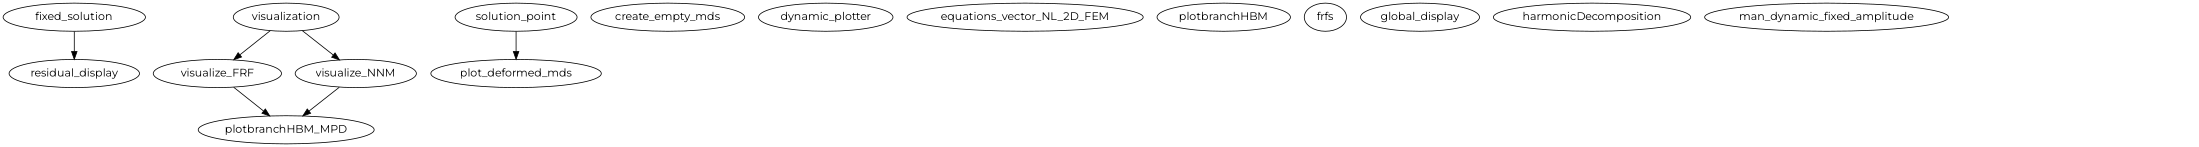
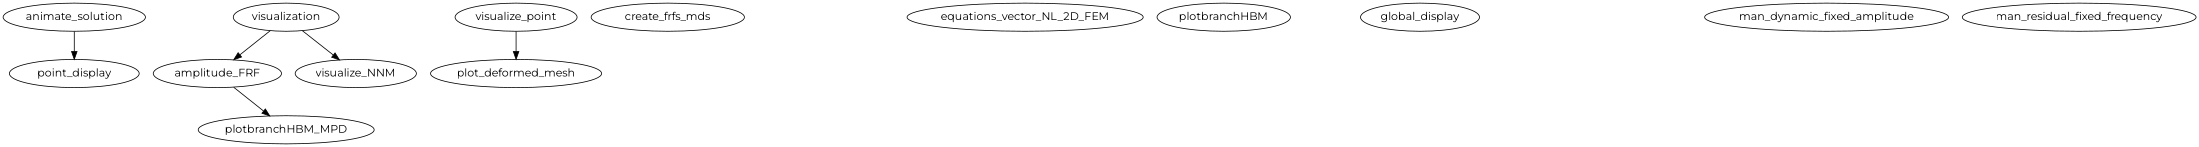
node "fixed_solution": label "fixed_solution" -> "animate_solution"
node "solution_point": label "solution_point" -> "visualize_point"
node "create_empty_mds": label "create_empty_mds" -> "create_frfs_mds"
node "dynamic_plotter": removed
node "frfs": removed
node "harmonicDecomposition": removed
node "man_residual_fixed_frequency": added
node "residual_display": label "residual_display" -> "point_display"
node "visualize_FRF": label "visualize_FRF" -> "amplitude_FRF"
node "plot_deformed_mds": label "plot_deformed_mds" -> "plot_deformed_mesh"
edge "visualize_NNM" -> "plotbranchHBM_MPD": removed
